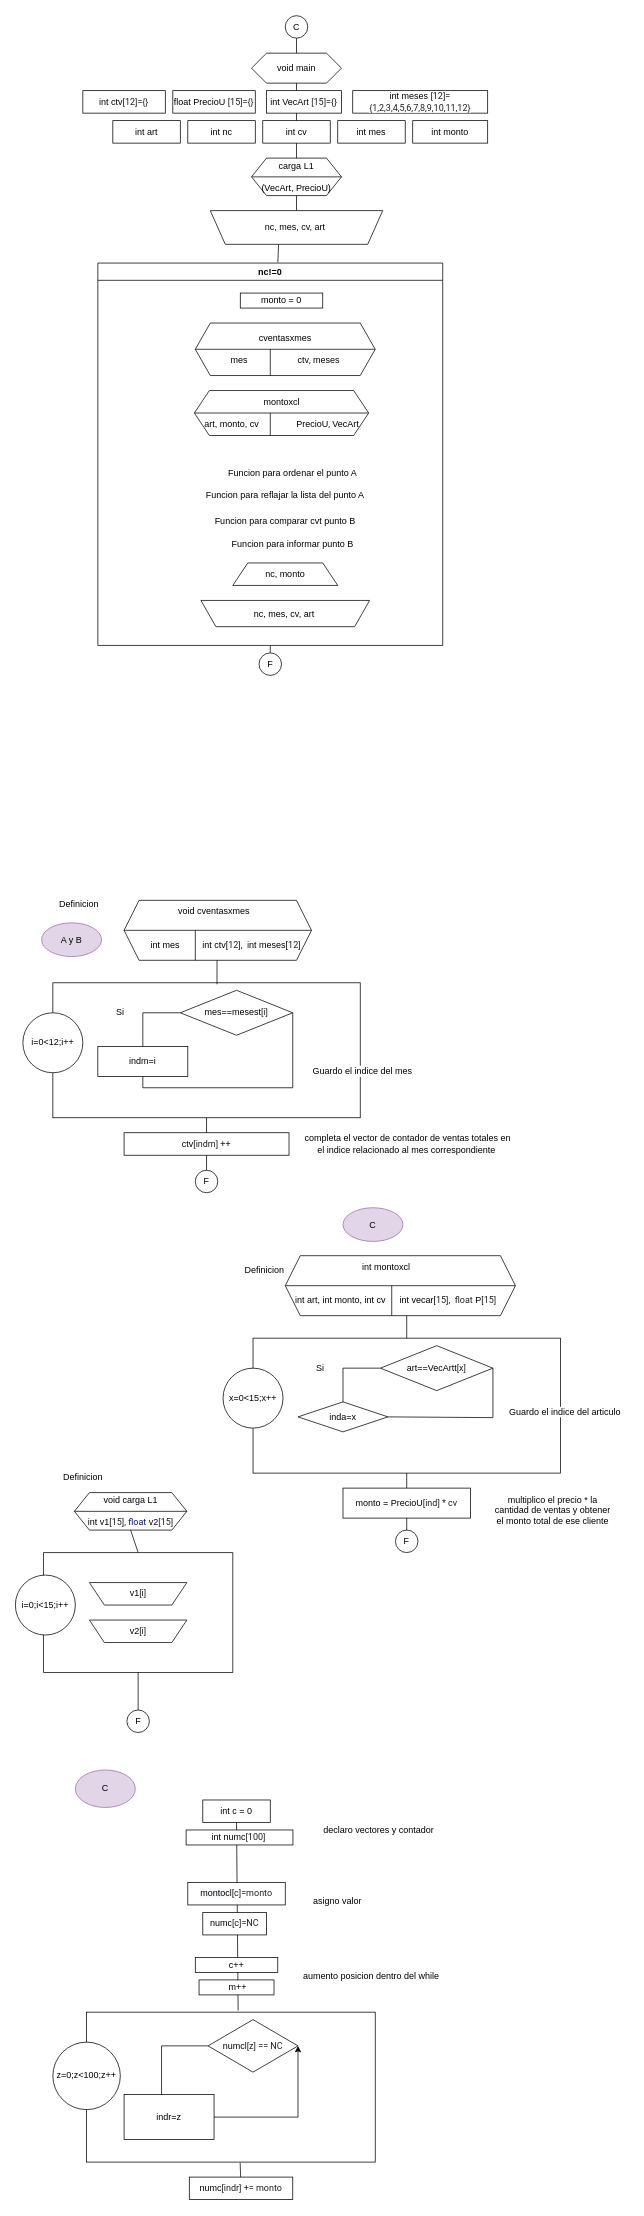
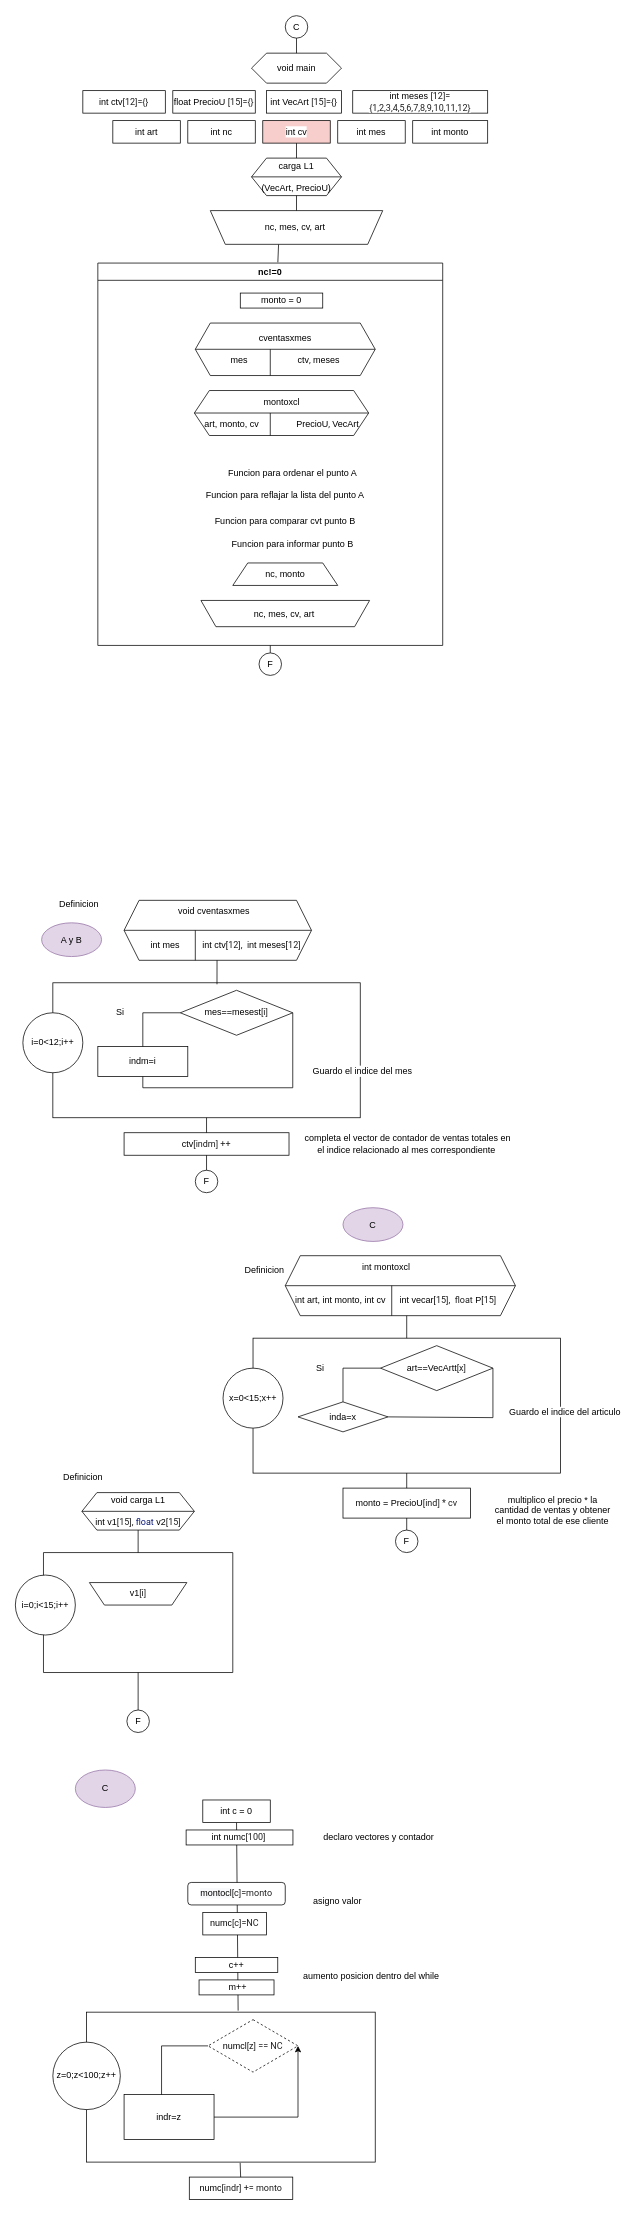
edge "void main" -- "carga L1 (VecArt, PrecioU)": now "int cv" -- "carga L1 (VecArt, PrecioU)"
node "int cv": fillcolor #ffffff -> #f8cecc
node "void carga L1 int v1[15], float v2[15]": moved (131, 1512) -> (138, 1512)
node "v2[i]": removed
node "declaro vectores y contador": moved (379, 1830) -> (379, 1838)
node "montocl[c]=monto": shape rectangle -> rounded rectangle
node "numcl[z] == NC": style solid -> dashed
